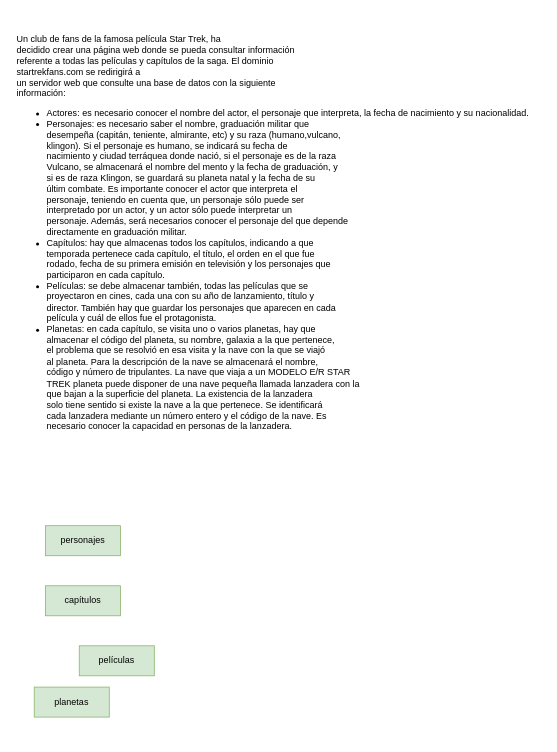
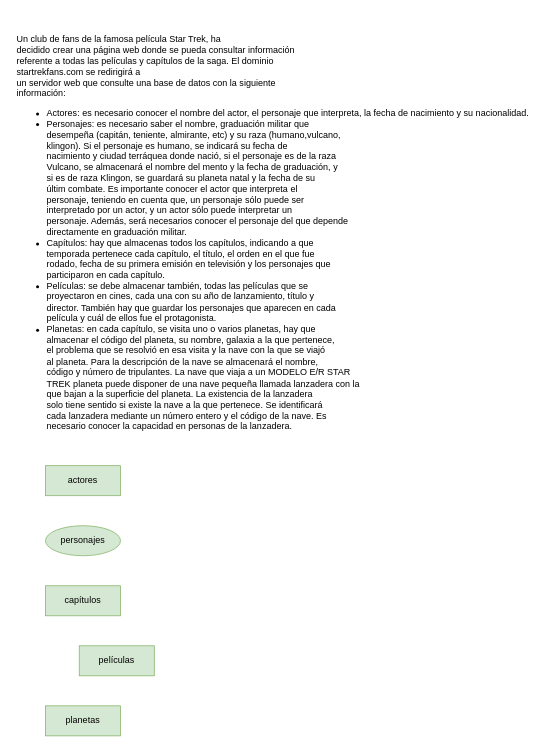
node "actores": added
node "personajes": shape rectangle -> ellipse
node "planetas": moved (72, 702) -> (83, 720)
